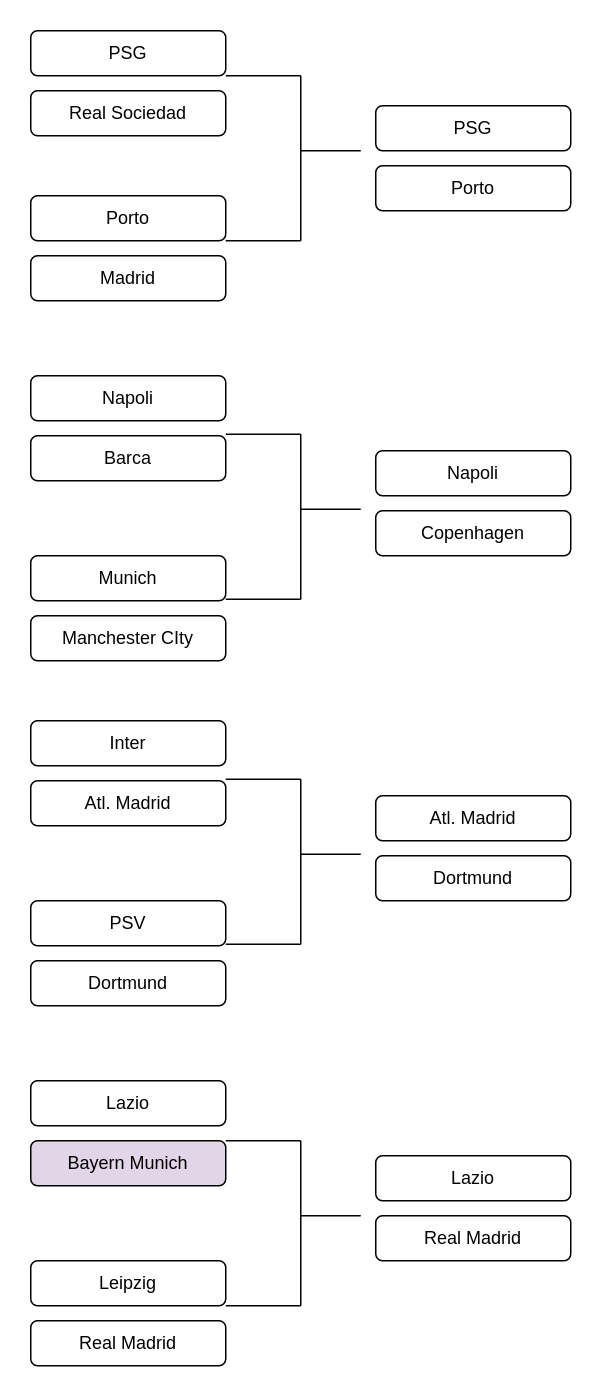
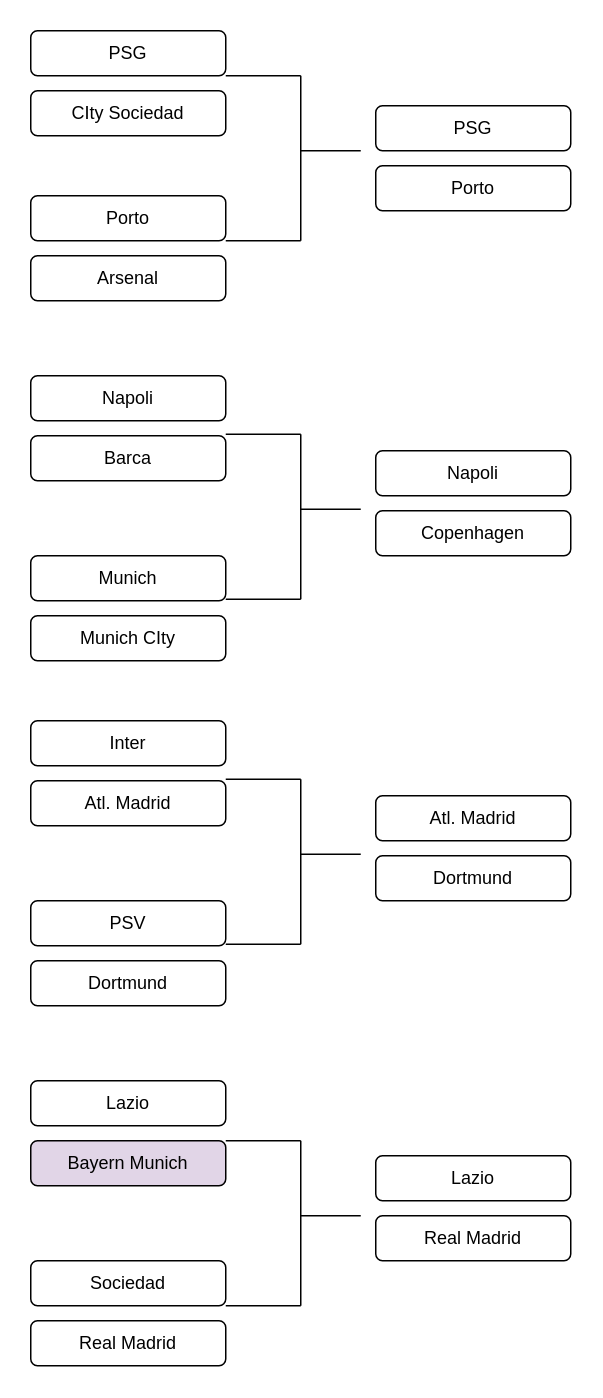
node "Real Sociedad": label "Real Sociedad" -> "CIty Sociedad"
node "Madrid": label "Madrid" -> "Arsenal"
node "Manchester CIty": label "Manchester CIty" -> "Munich CIty"
node "Leipzig": label "Leipzig" -> "Sociedad"
